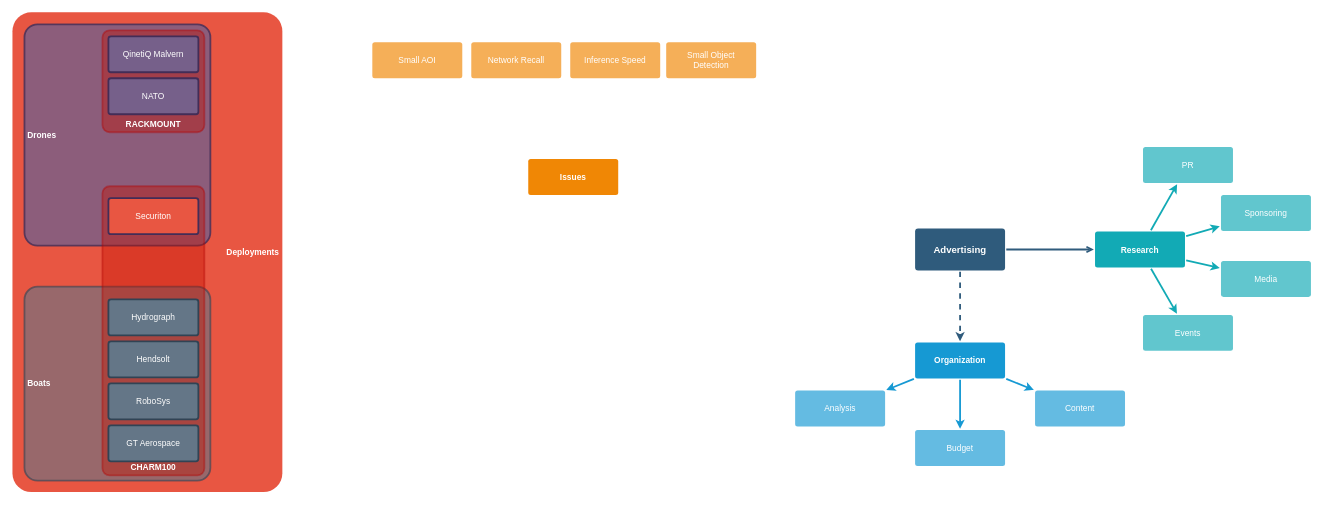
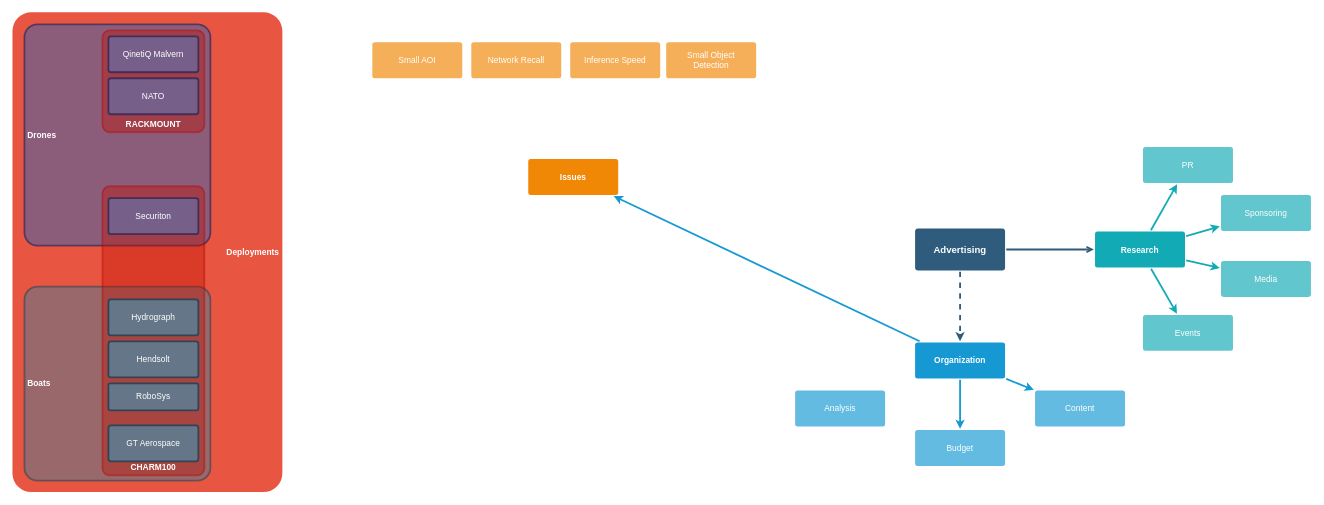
node "Securiton": fillcolor #e85642 -> #76608a
edge "Organization" -> "Analysis": now "Organization" -> "Issues"
node "RoboSys": size 90x36 -> 90x27
